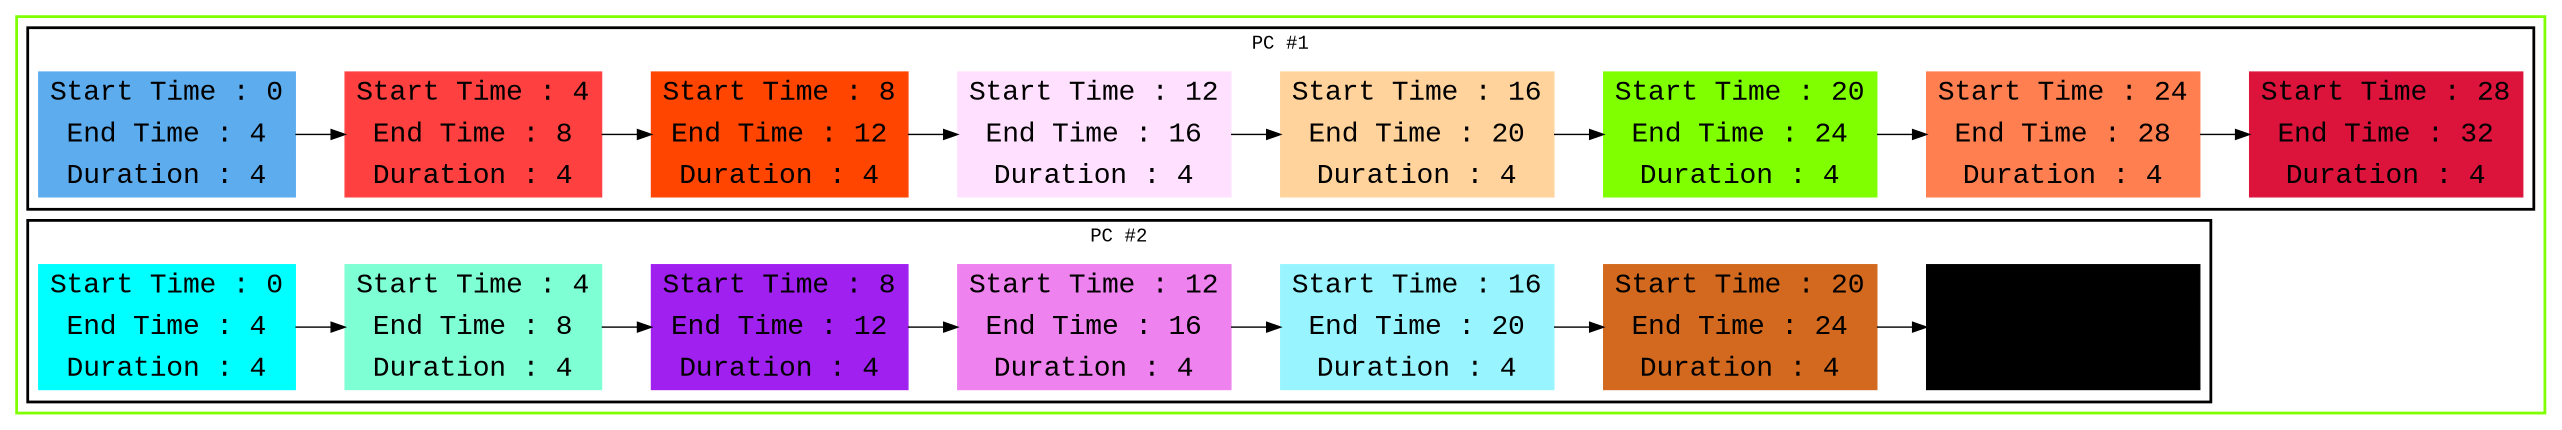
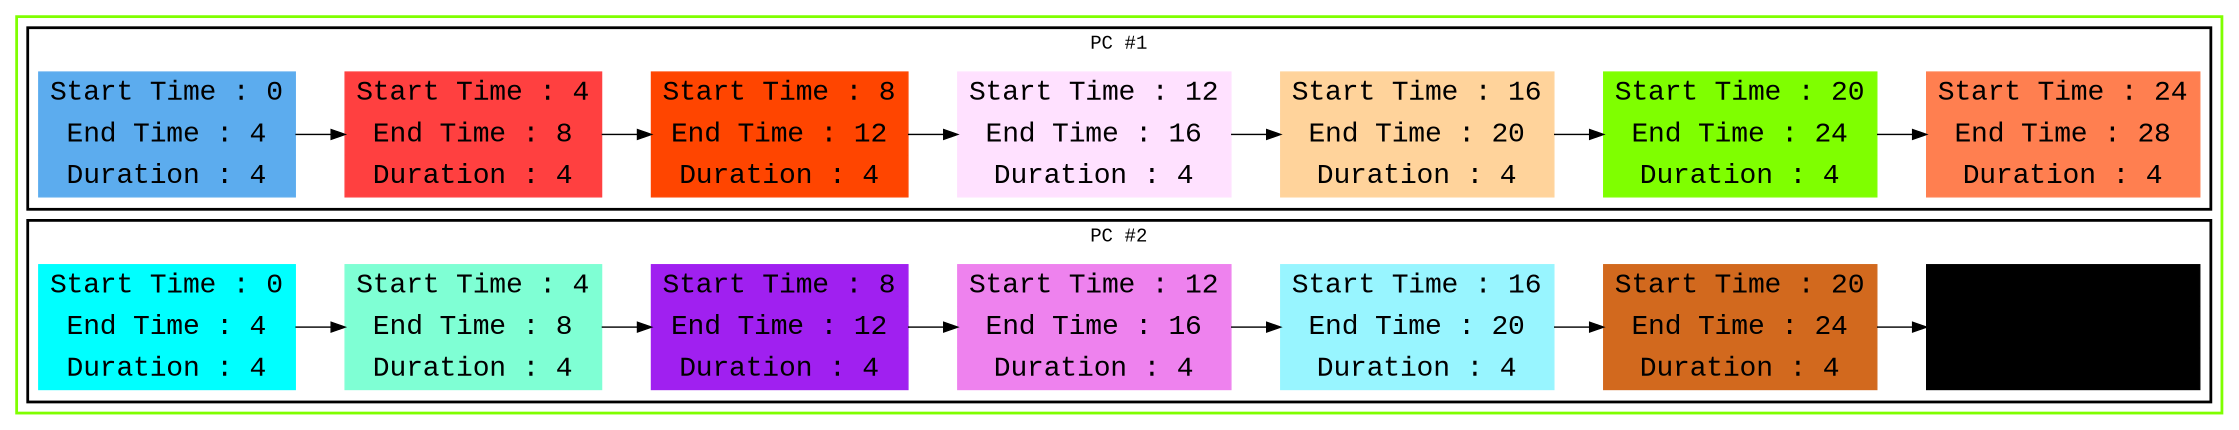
node "Start Time : 28": removed
